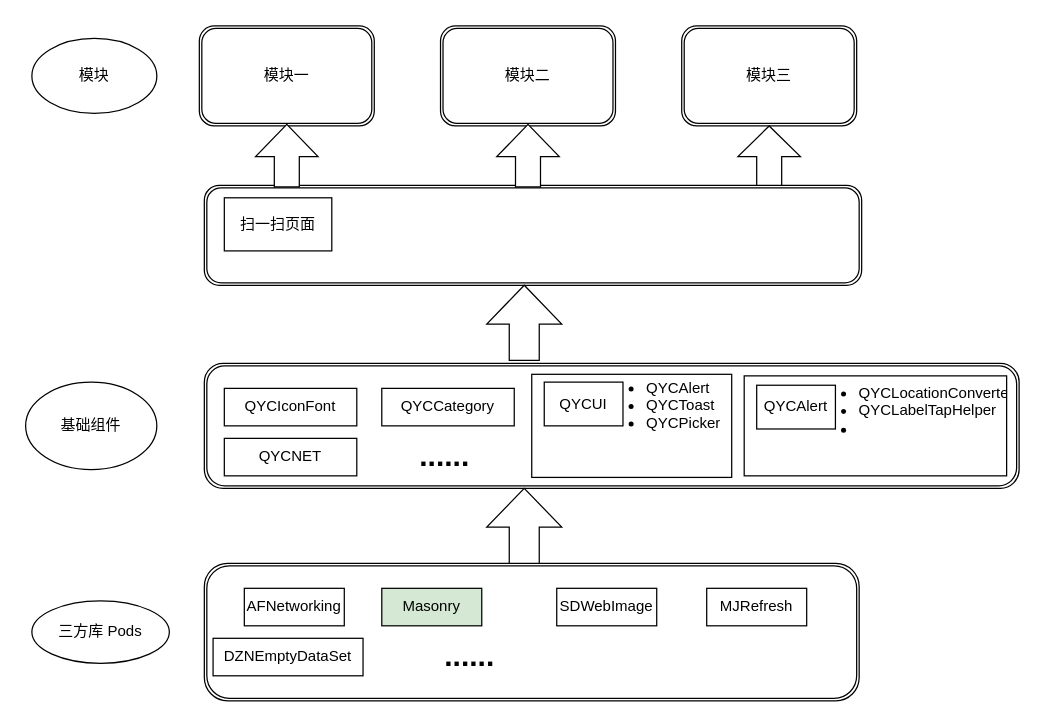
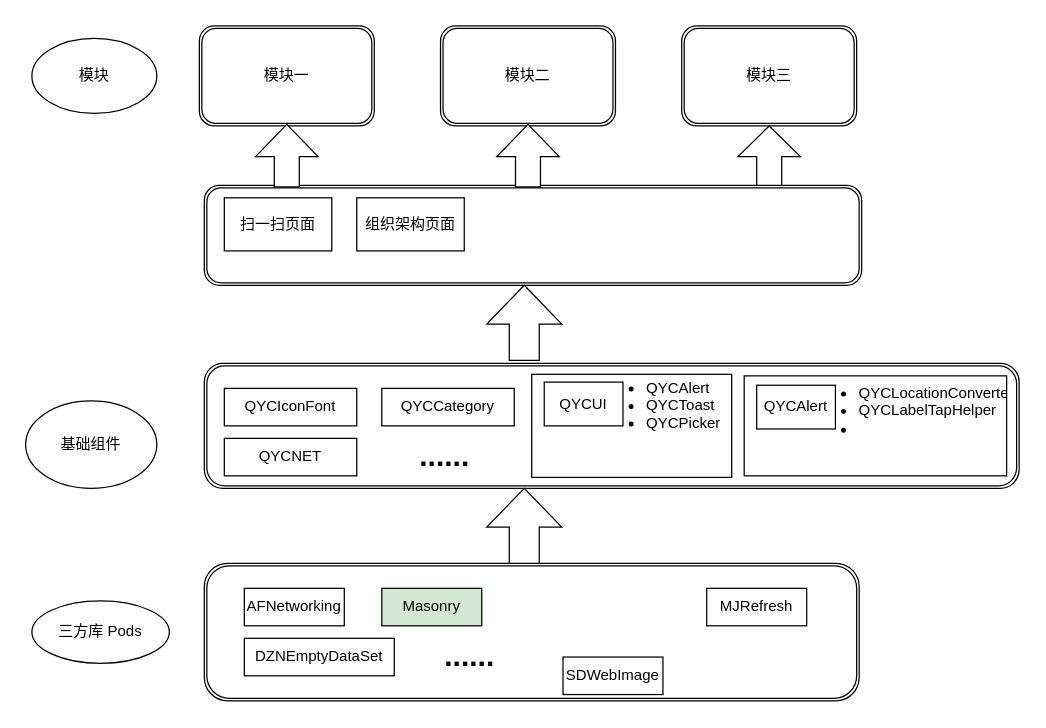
node "组织架构页面": added
node "基础组件": moved (91, 426) -> (91, 444)
node "SDWebImage": moved (607, 607) -> (613, 676)
node "DZNEmptyDataSet": moved (288, 657) -> (319, 657)
